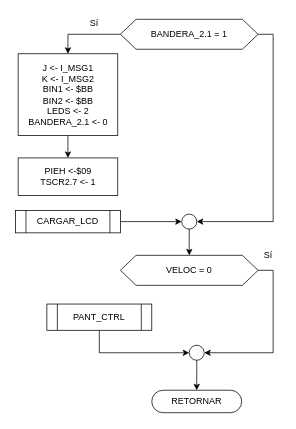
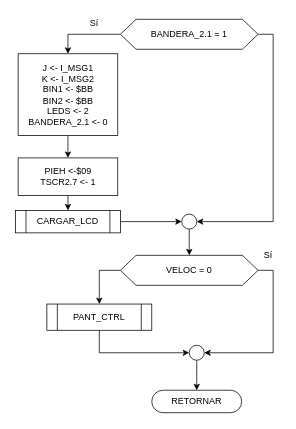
edge "PIEH <-$09 TSCR2.7 <- 1" -> "CARGAR_LCD": added
edge "VELOC = 0" -> "PANT_CTRL": added
